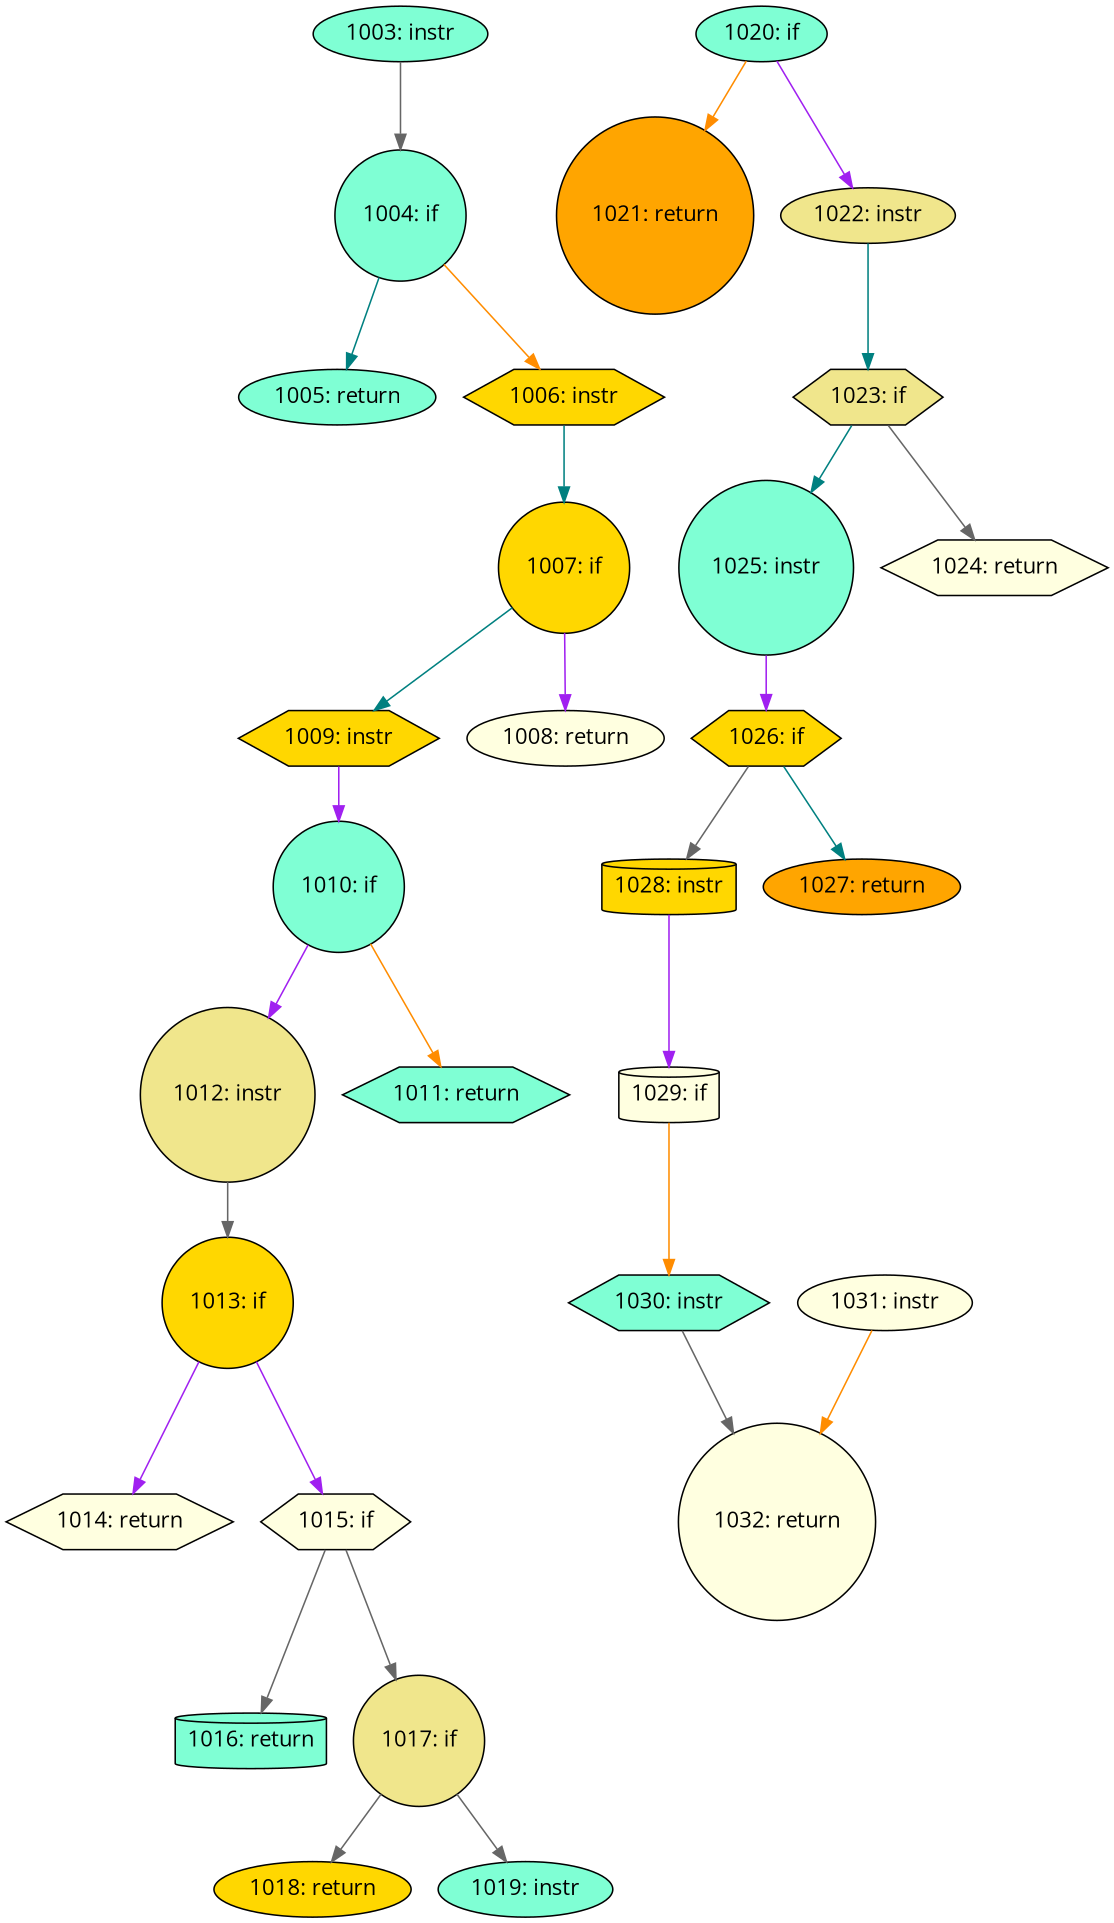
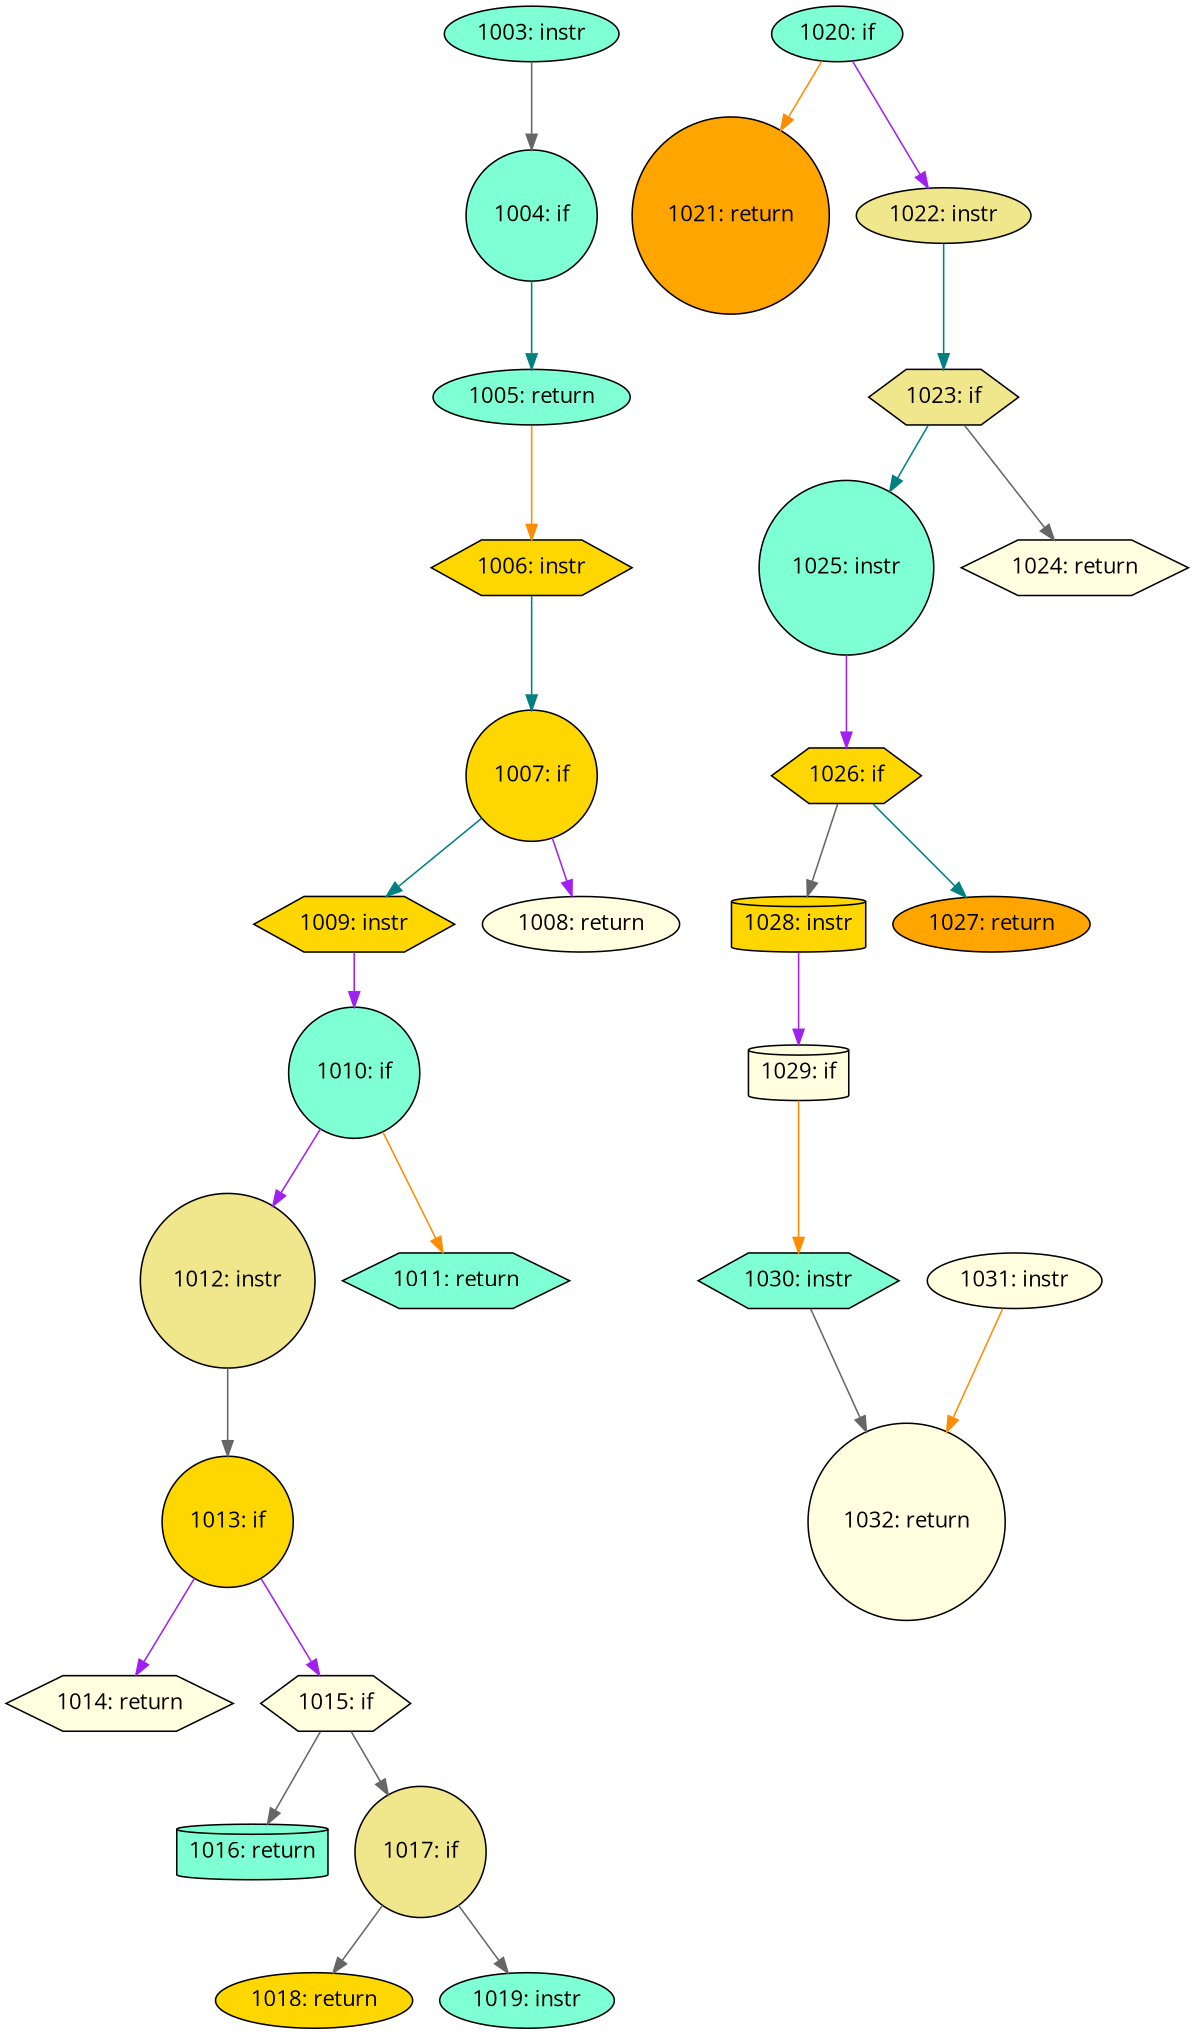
edge "1004: if" -> "1006: instr": now "1005: return" -> "1006: instr"
